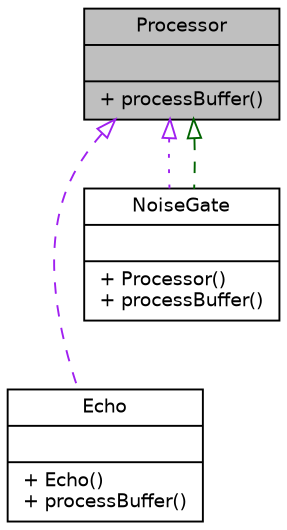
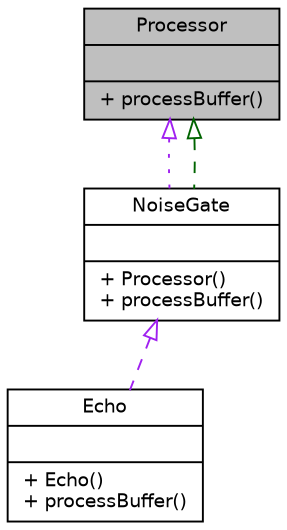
edge "Echo" -> "Processor": now "Echo" -> "NoiseGate"
